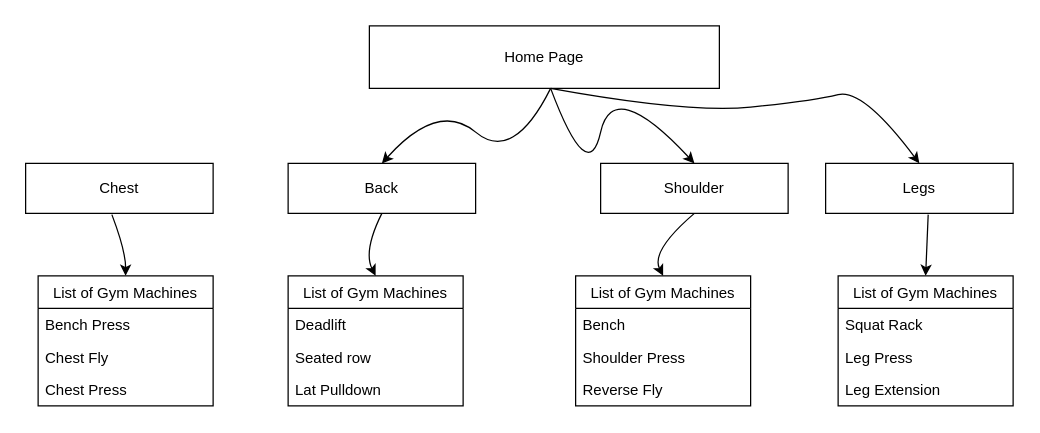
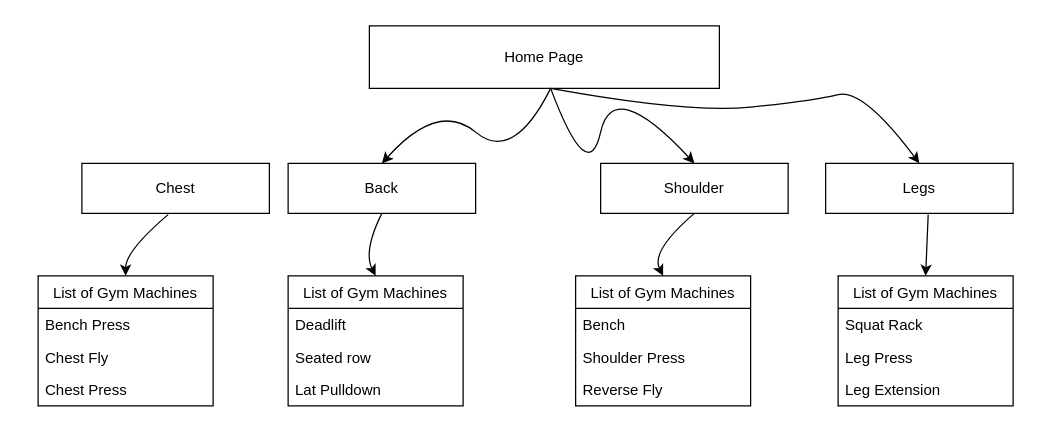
node "Chest": moved (119, 188) -> (176, 188)
